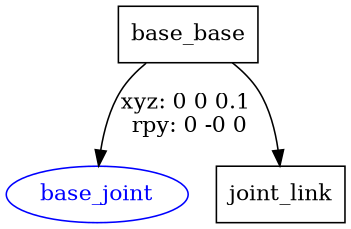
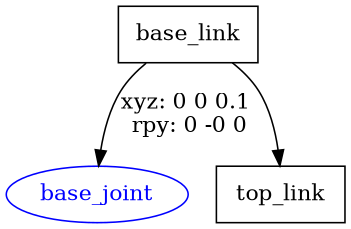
node "base_base": label "base_base" -> "base_link"
node "joint_link": label "joint_link" -> "top_link"
